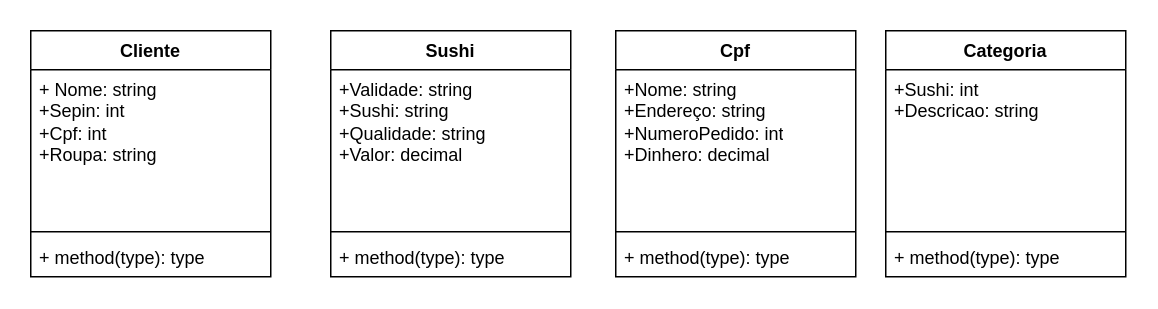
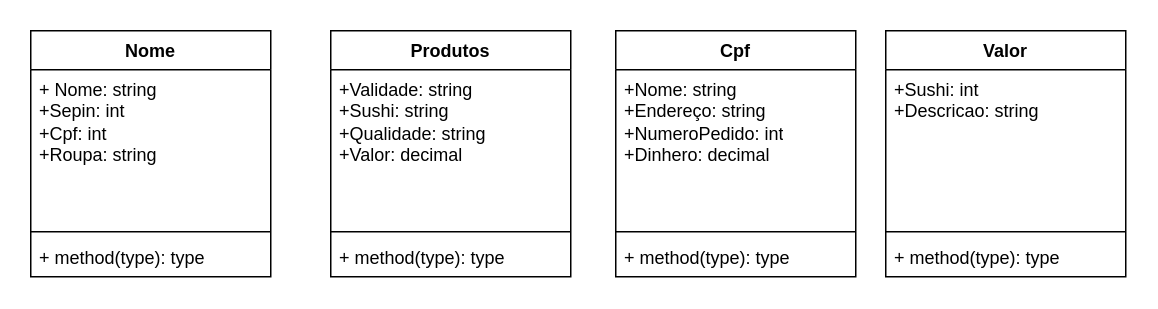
node "Cliente": label "Cliente" -> "Nome"
node "Sushi": label "Sushi" -> "Produtos"
node "Categoria": label "Categoria" -> "Valor"
